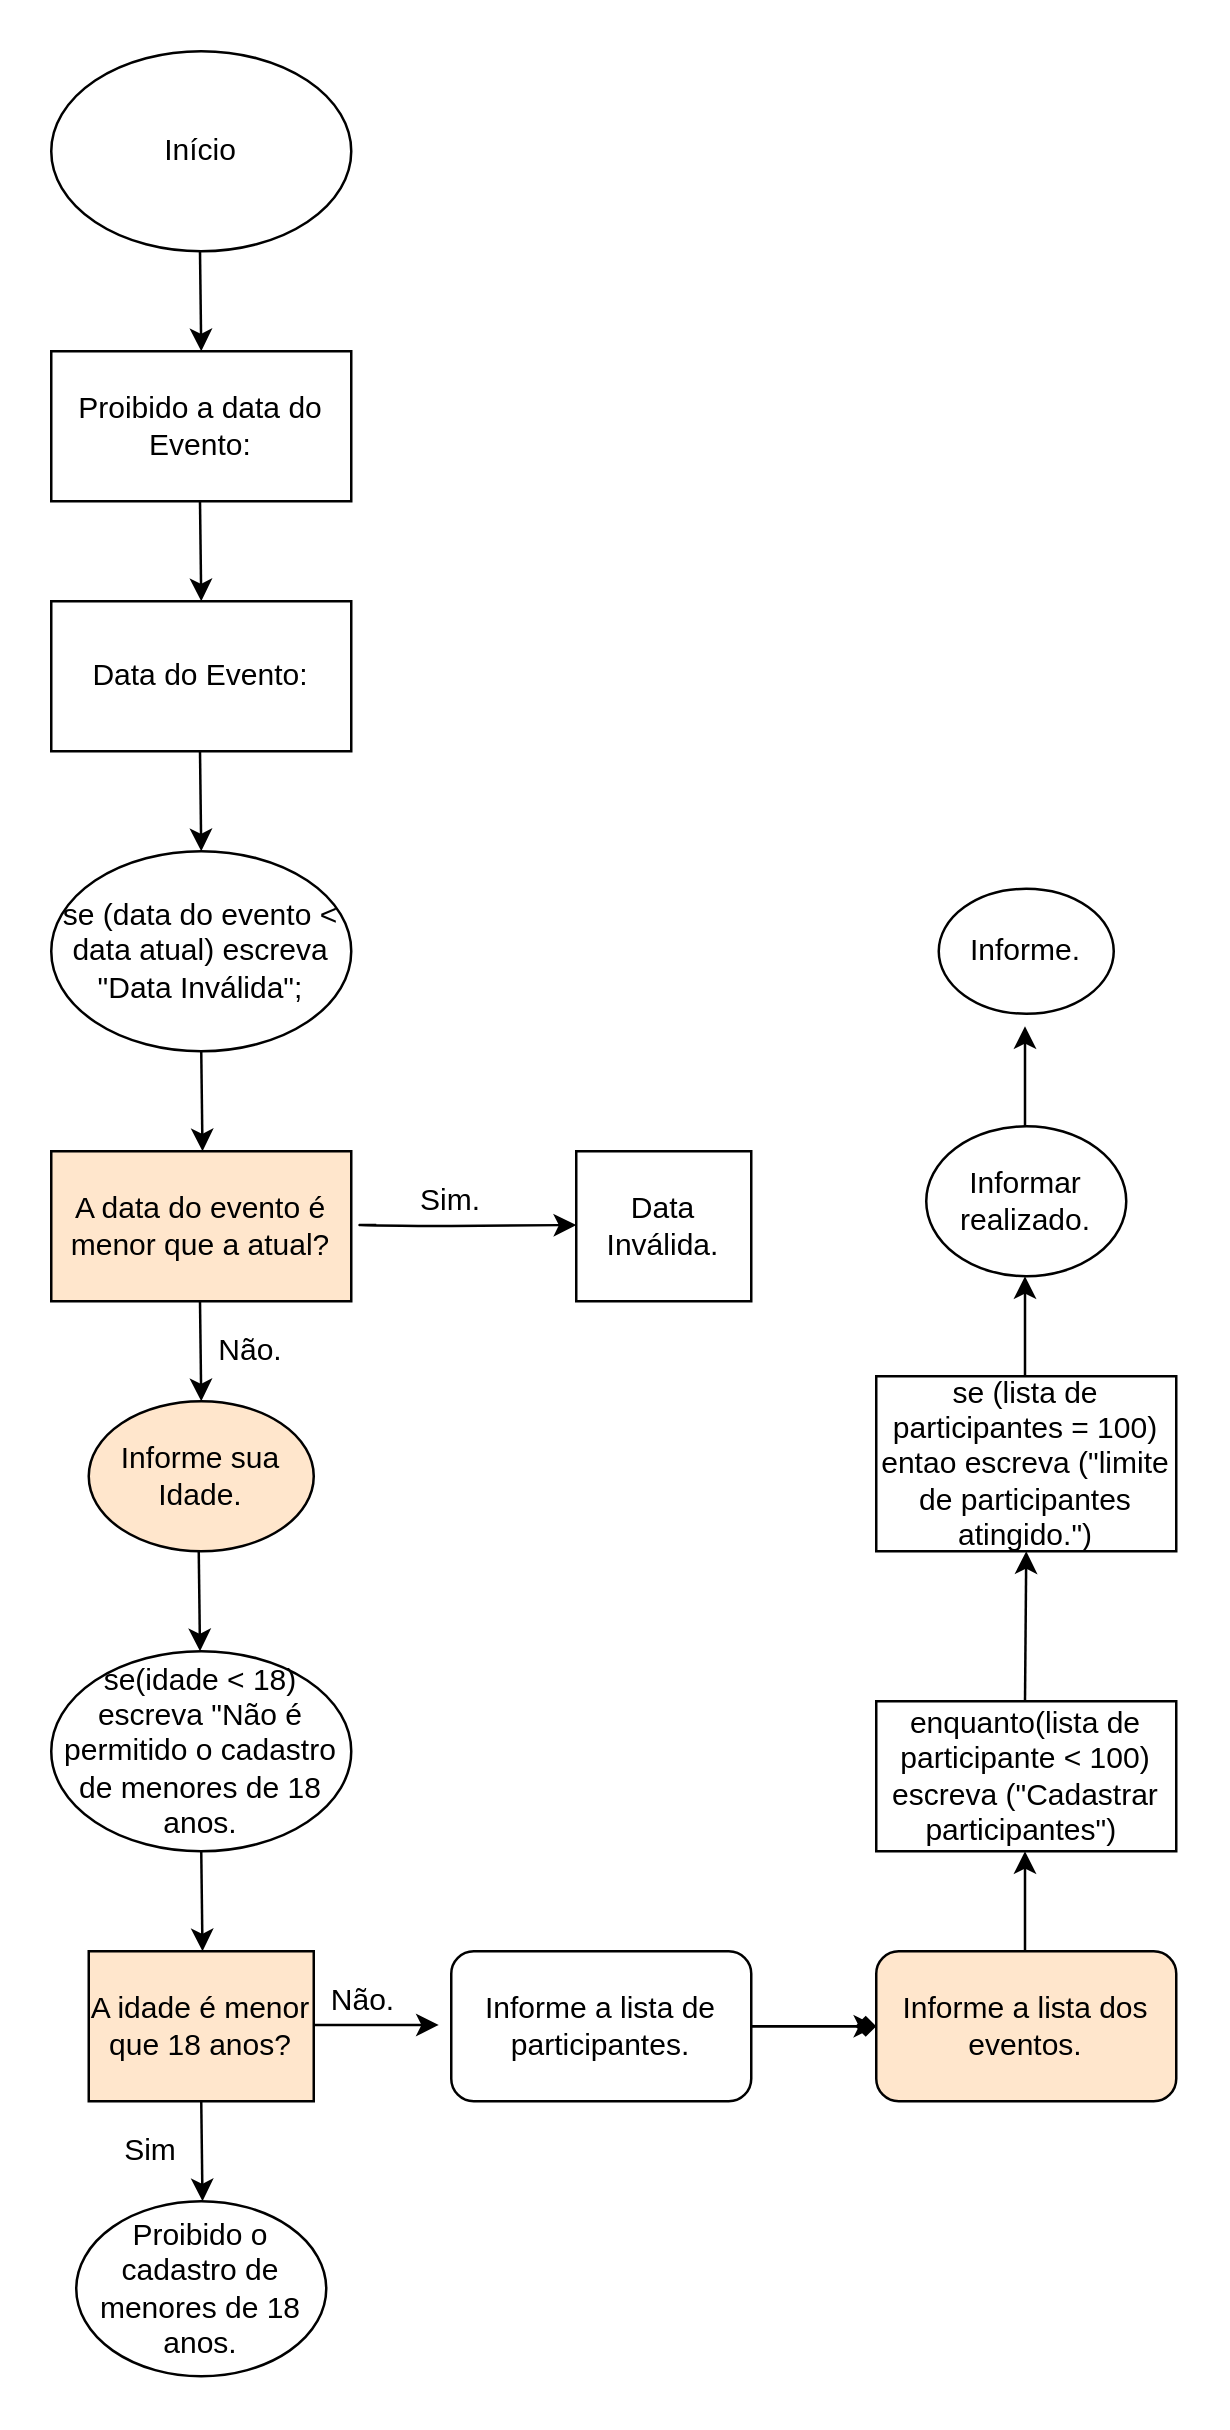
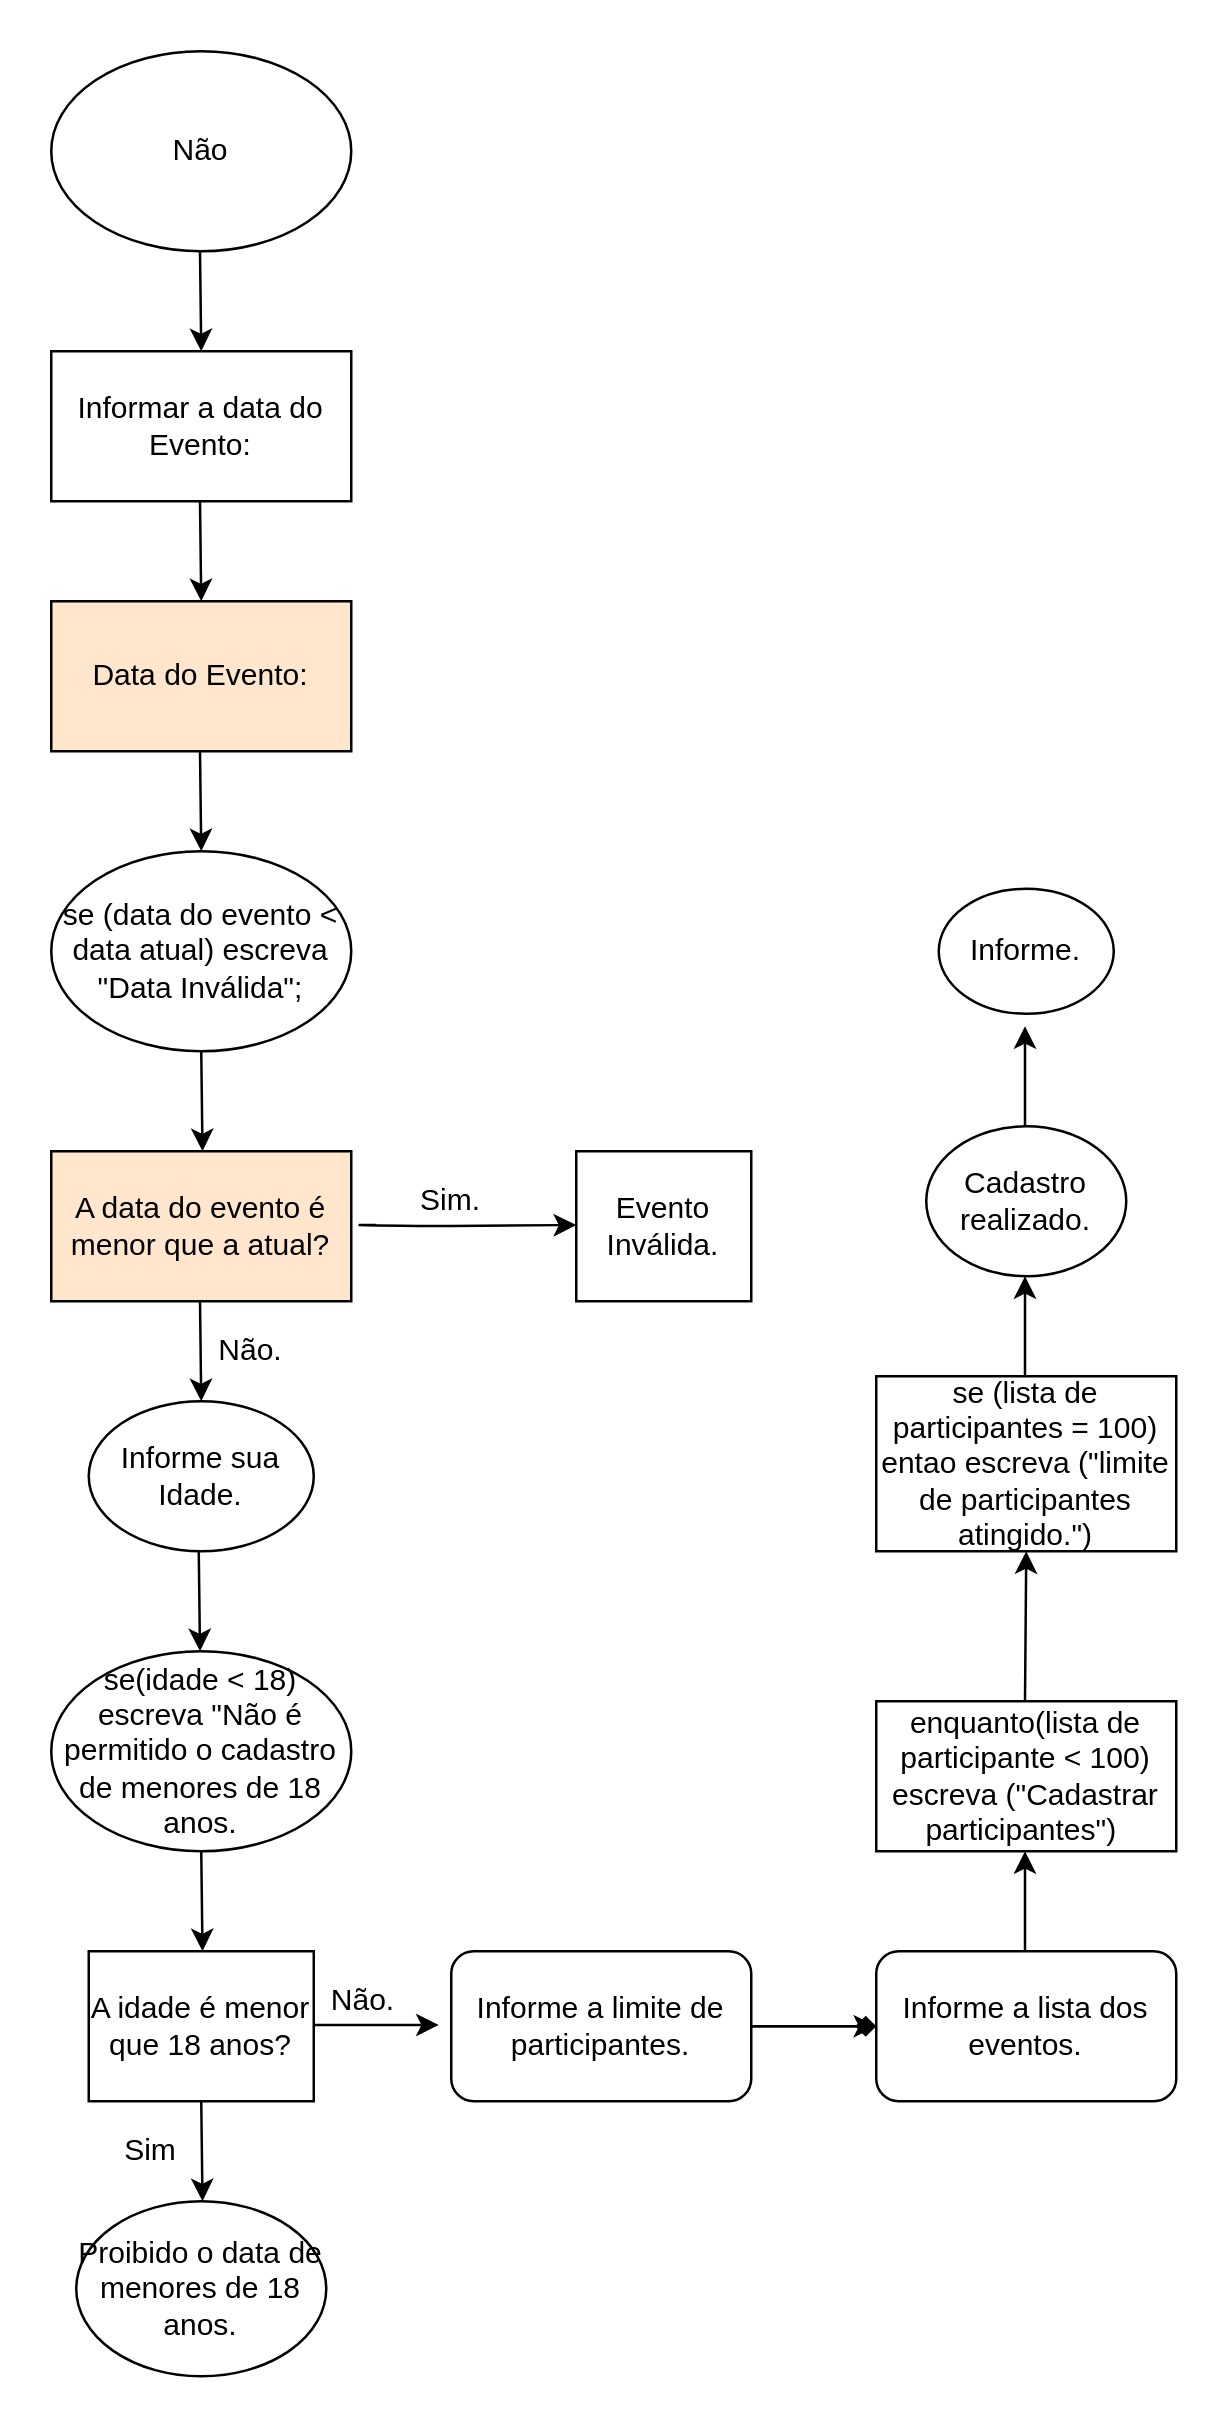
node "Início": label "Início" -> "Não"
node "Proibido a data do Evento:": label "Proibido a data do Evento:" -> "Informar a data do Evento:"
node "Data do Evento:": fillcolor #ffffff -> #ffe6cc
node "Informar realizado.": label "Informar realizado." -> "Cadastro realizado."
node "Data Inválida.": label "Data Inválida." -> "Evento Inválida."
node "Informe sua Idade.": fillcolor #ffe6cc -> #ffffff
node "A idade é menor que 18 anos?": fillcolor #ffe6cc -> #ffffff
node "Informe a lista de participantes.": label "Informe a lista de participantes." -> "Informe a limite de participantes."
node "Informe a lista dos eventos.": fillcolor #ffe6cc -> #ffffff
node "Proibido o cadastro de menores de 18 anos.": label "Proibido o cadastro de menores de 18 anos." -> "Proibido o data de menores de 18 anos."
